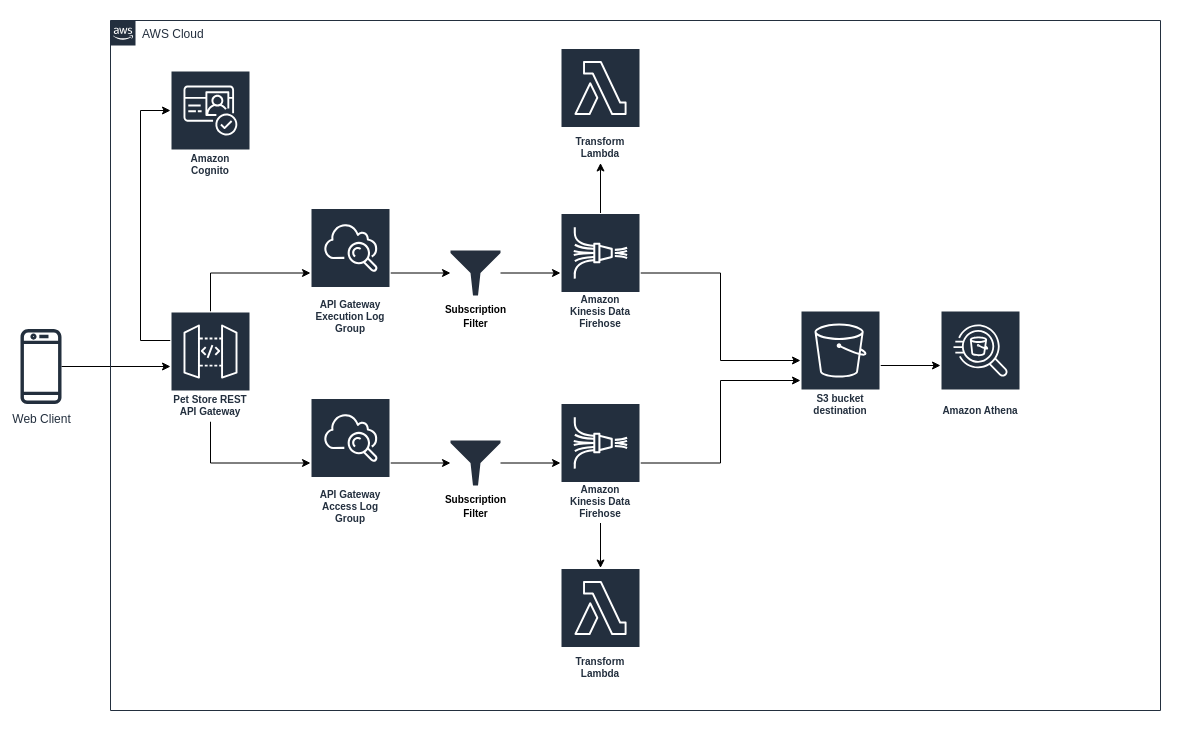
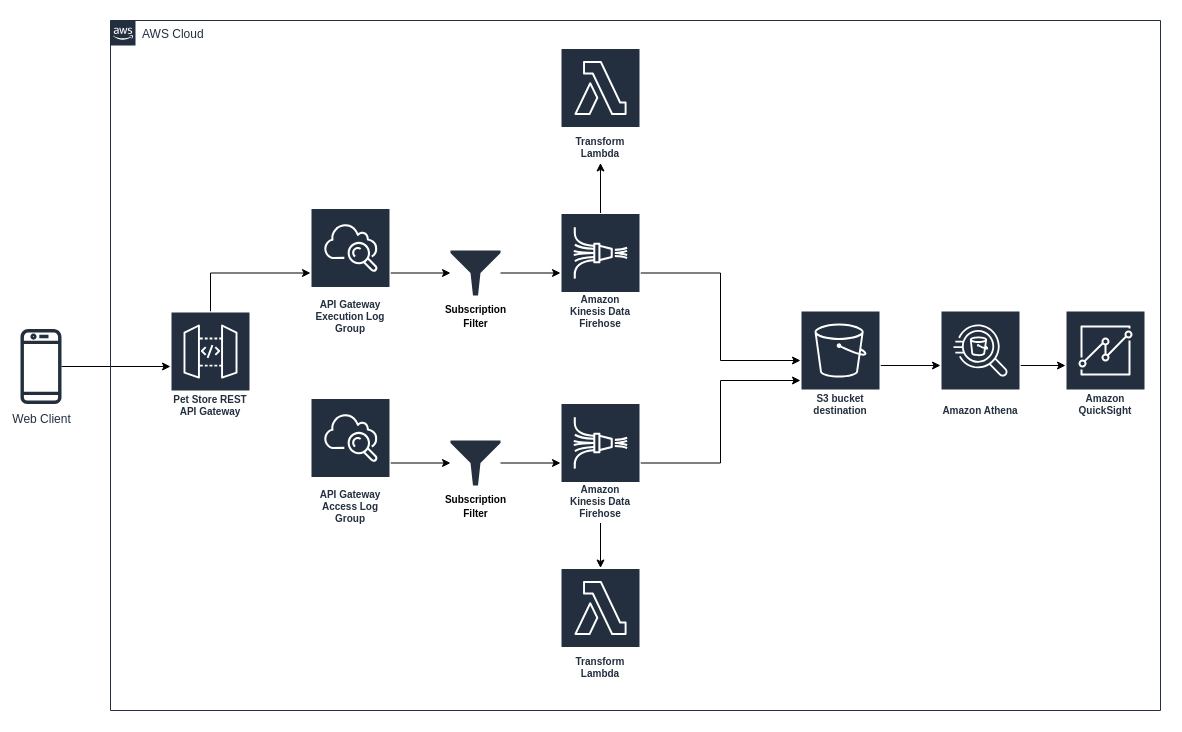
node "Amazon Cognito": removed
edge "Pet Store REST API Gateway" -> "Amazon Cognito": removed
edge "Amazon Athena" -> "Amazon QuickSight": added
node "Amazon QuickSight": added
edge "Pet Store REST API Gateway" -> "API Gateway Access Log Group": removed
